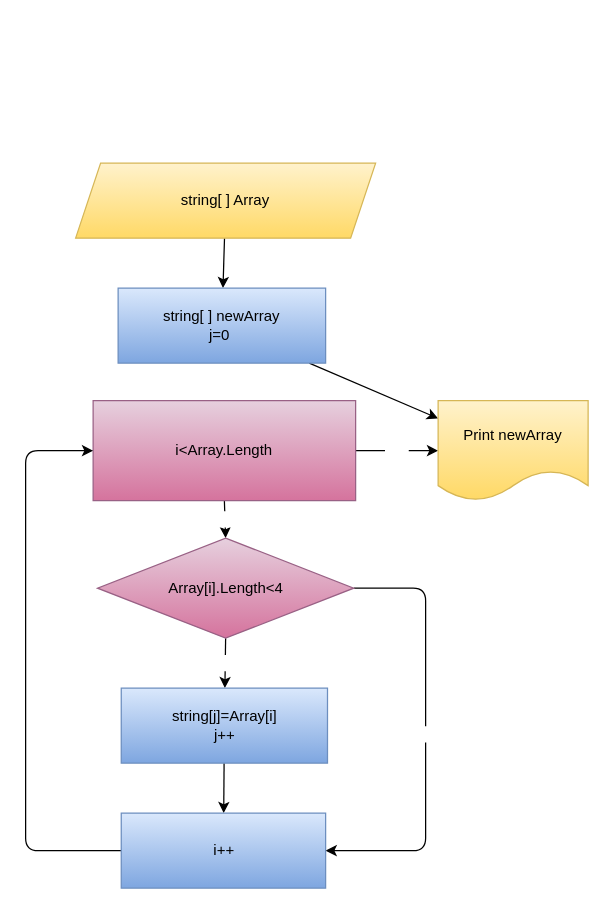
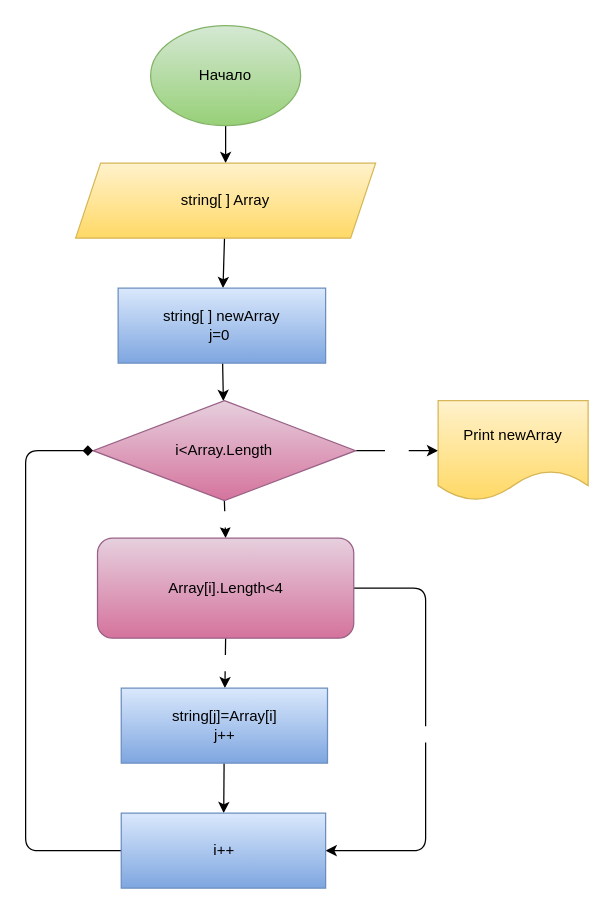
node "Начало": added
edge "Начало" -> "string[ ] Array": added
edge "string[ ] newArray j=0" -> "Print newArray": now "string[ ] newArray j=0" -> "i<Array.Length"
edge "i++" -> "i<Array.Length": arrowhead classic -> diamond
node "i<Array.Length": shape rectangle -> diamond
node "Array[i].Length<4": shape diamond -> rounded rectangle
